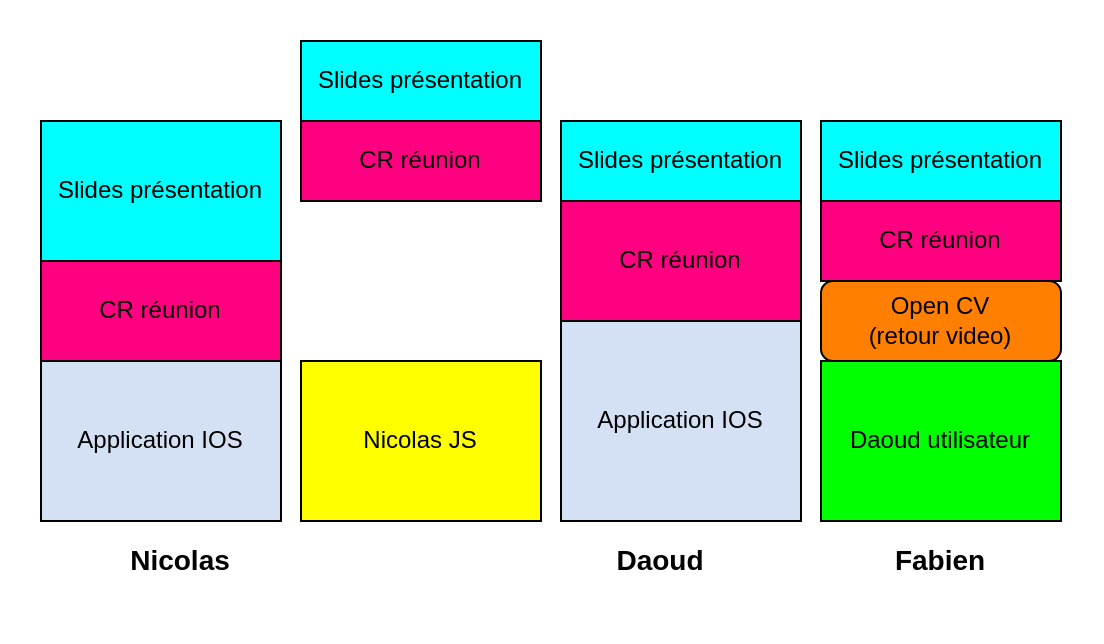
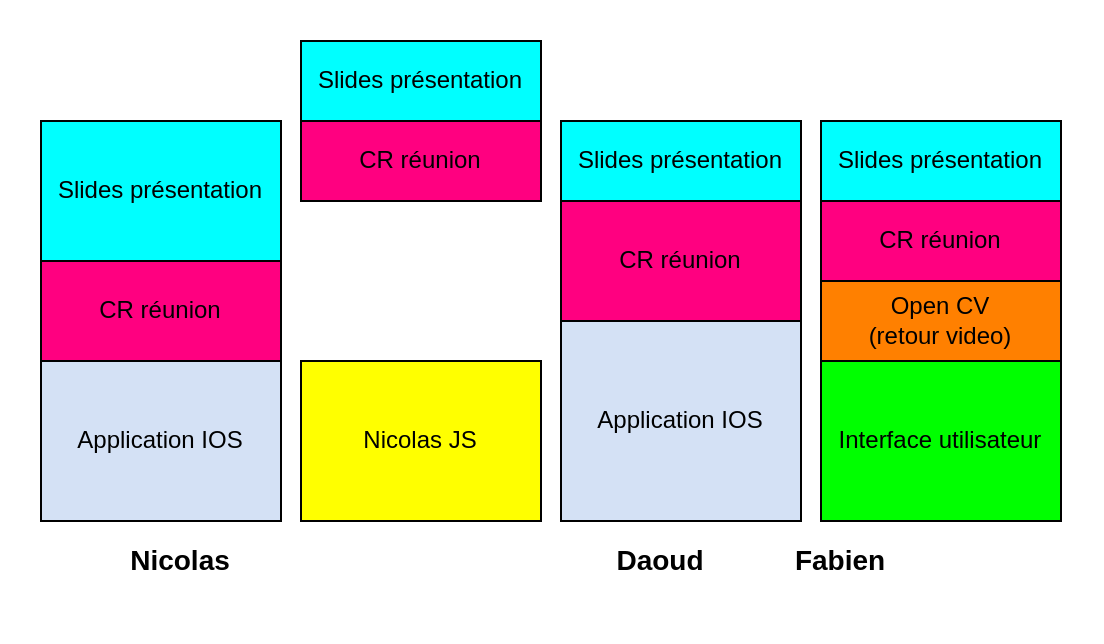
node "Open CV (retour video)": shape rounded rectangle -> rectangle
node "Daoud utilisateur": label "Daoud utilisateur" -> "Interface utilisateur"
node "Fabien": moved (941, 561) -> (841, 561)
